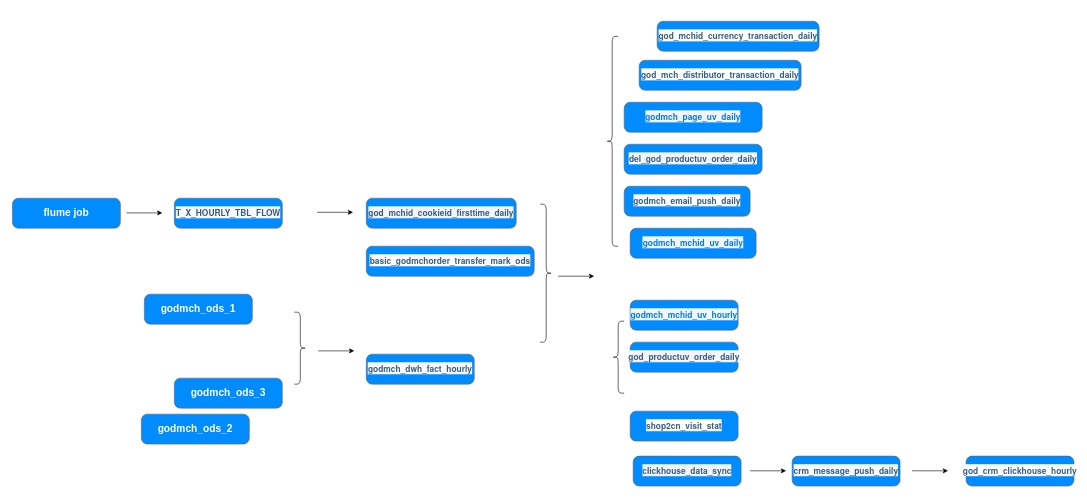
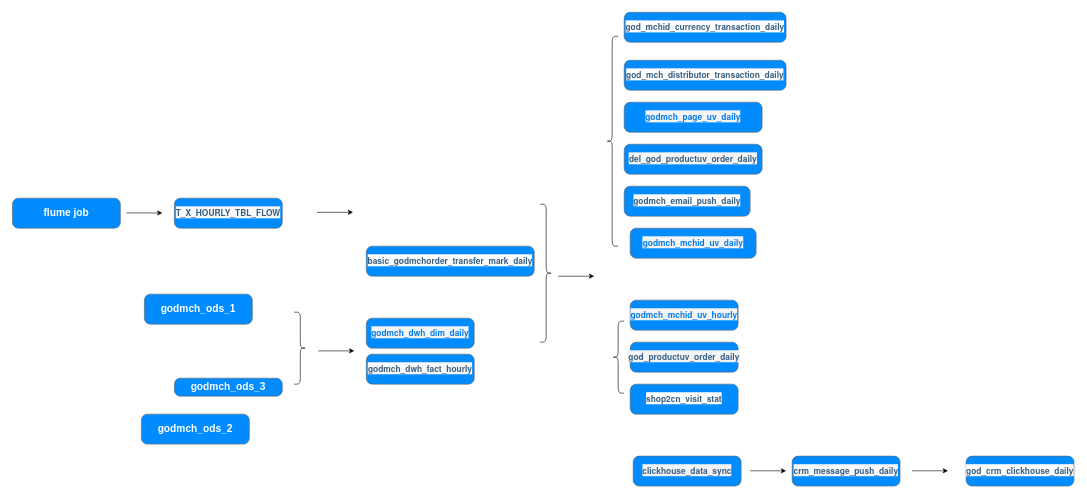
node "god_mchid_currency_transaction_daily": moved (738, 36) -> (705, 27)
node "god_mch_distributor_transaction_daily": moved (720, 75) -> (705, 75)
node "god_mchid_cookieid_firsttime_daily": removed
node "basic_godmchorder_transfer_mark_ods": label "basic_godmchorder_transfer_mark_ods" -> "basic_godmchorder_transfer_mark_daily"
node "godmch_dwh_dim_daily": added
node "godmch_ods_3": size 108x30 -> 108x18
node "shop2cn_visit_stat": moved (684, 426) -> (684, 399)
node "god_crm_clickhouse_hourly": label "god_crm_clickhouse_hourly" -> "god_crm_clickhouse_daily"
